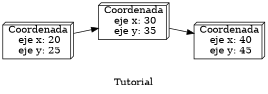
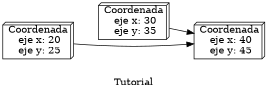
edge "Coordenada eje x: 20 eje y: 25" -> "Coordenada eje x: 30 eje y: 35": now "Coordenada eje x: 20 eje y: 25" -> "Coordenada eje x: 40 eje y: 45"
